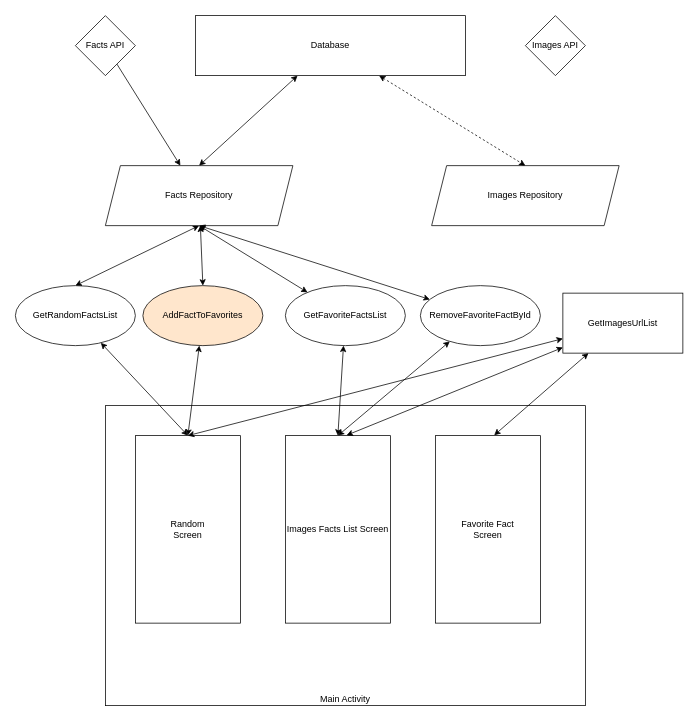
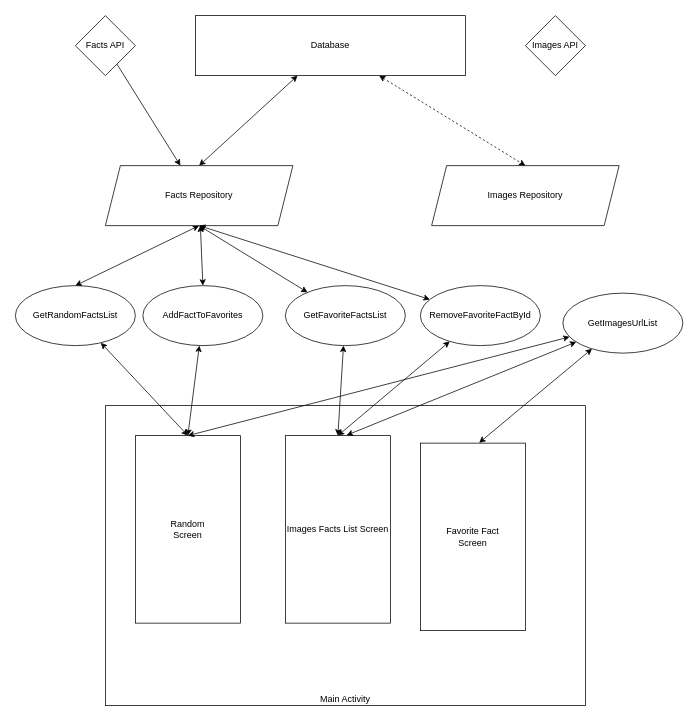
node "AddFactToFavorites": fillcolor #ffe6cc -> #ffffff
node "GetImagesUrlList": shape rectangle -> ellipse
node "Favorite Fact Screen": moved (488, 529) -> (473, 537)
